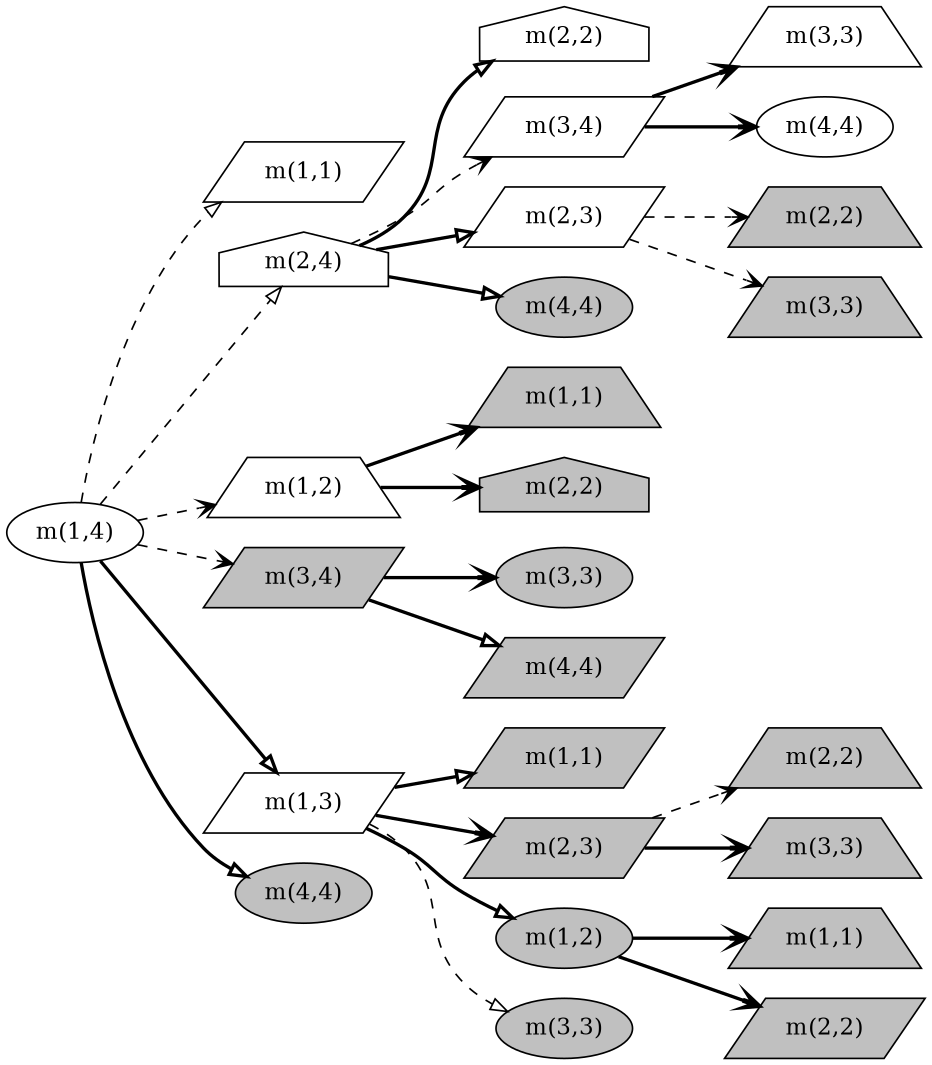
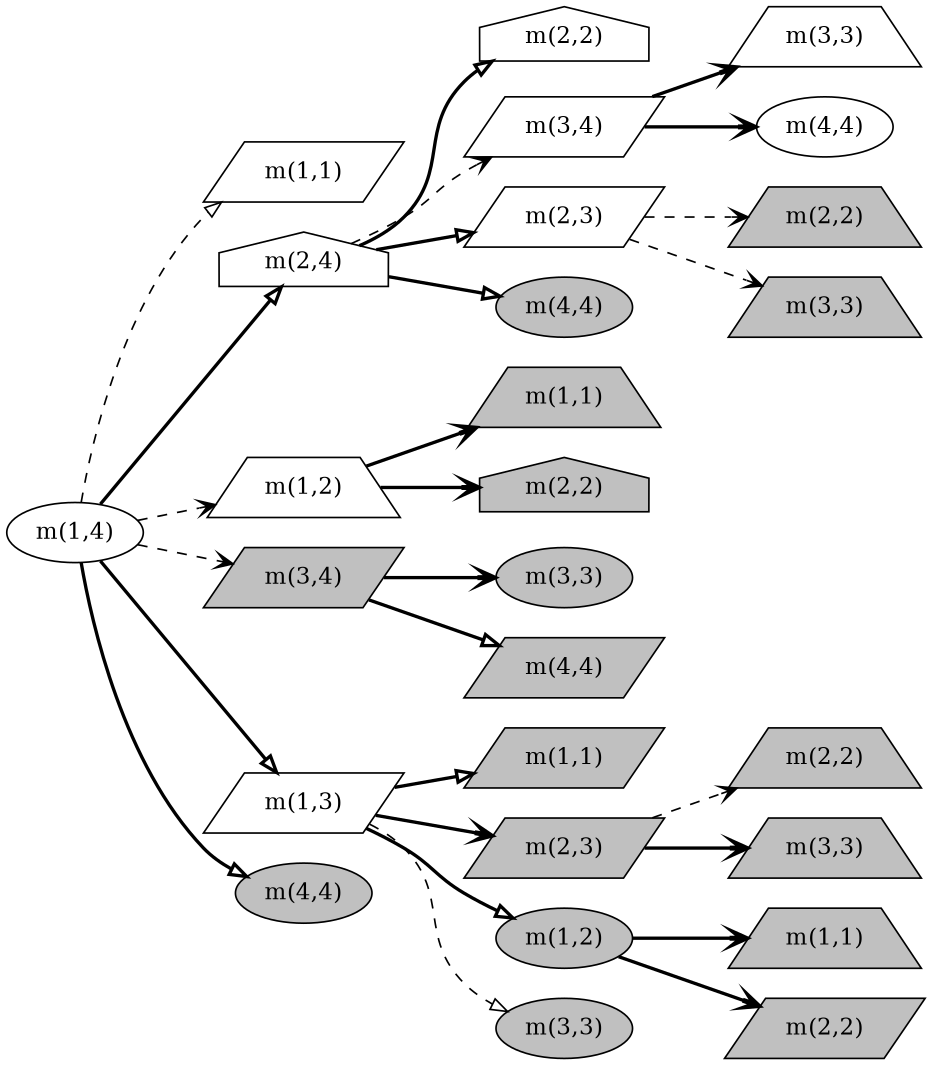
edge "m(1,4)" -> "m(2,4)": style dashed -> bold
